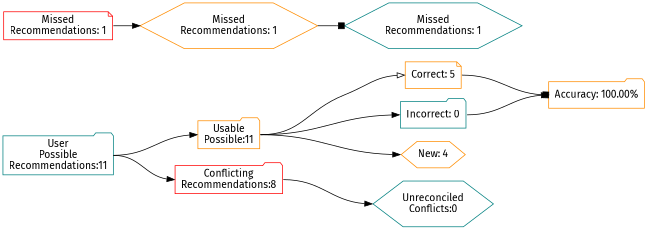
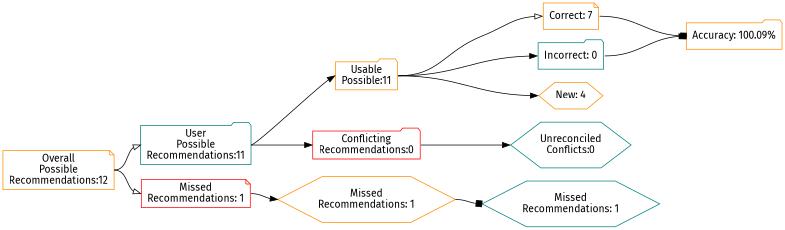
node "Correct: 5": label "Correct: 5" -> "Correct: 7"
node "Accuracy: 100.00%": label "Accuracy: 100.00%" -> "Accuracy: 100.09%"
node "Overall Possible Recommendations:12": added
node "Conflicting Recommendations:8": label "Conflicting Recommendations:8" -> "Conflicting Recommendations:0"
